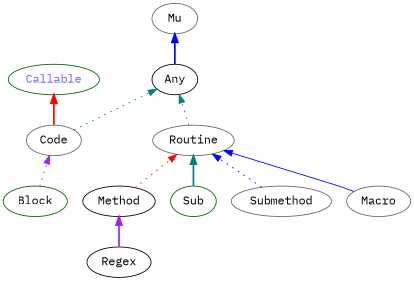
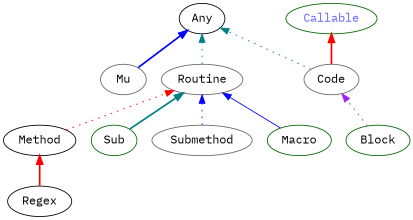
edge "Any" -> "Mu": reversed
node "Macro": color gray40 -> darkgreen
edge "Regex" -> "Method": color purple -> red
